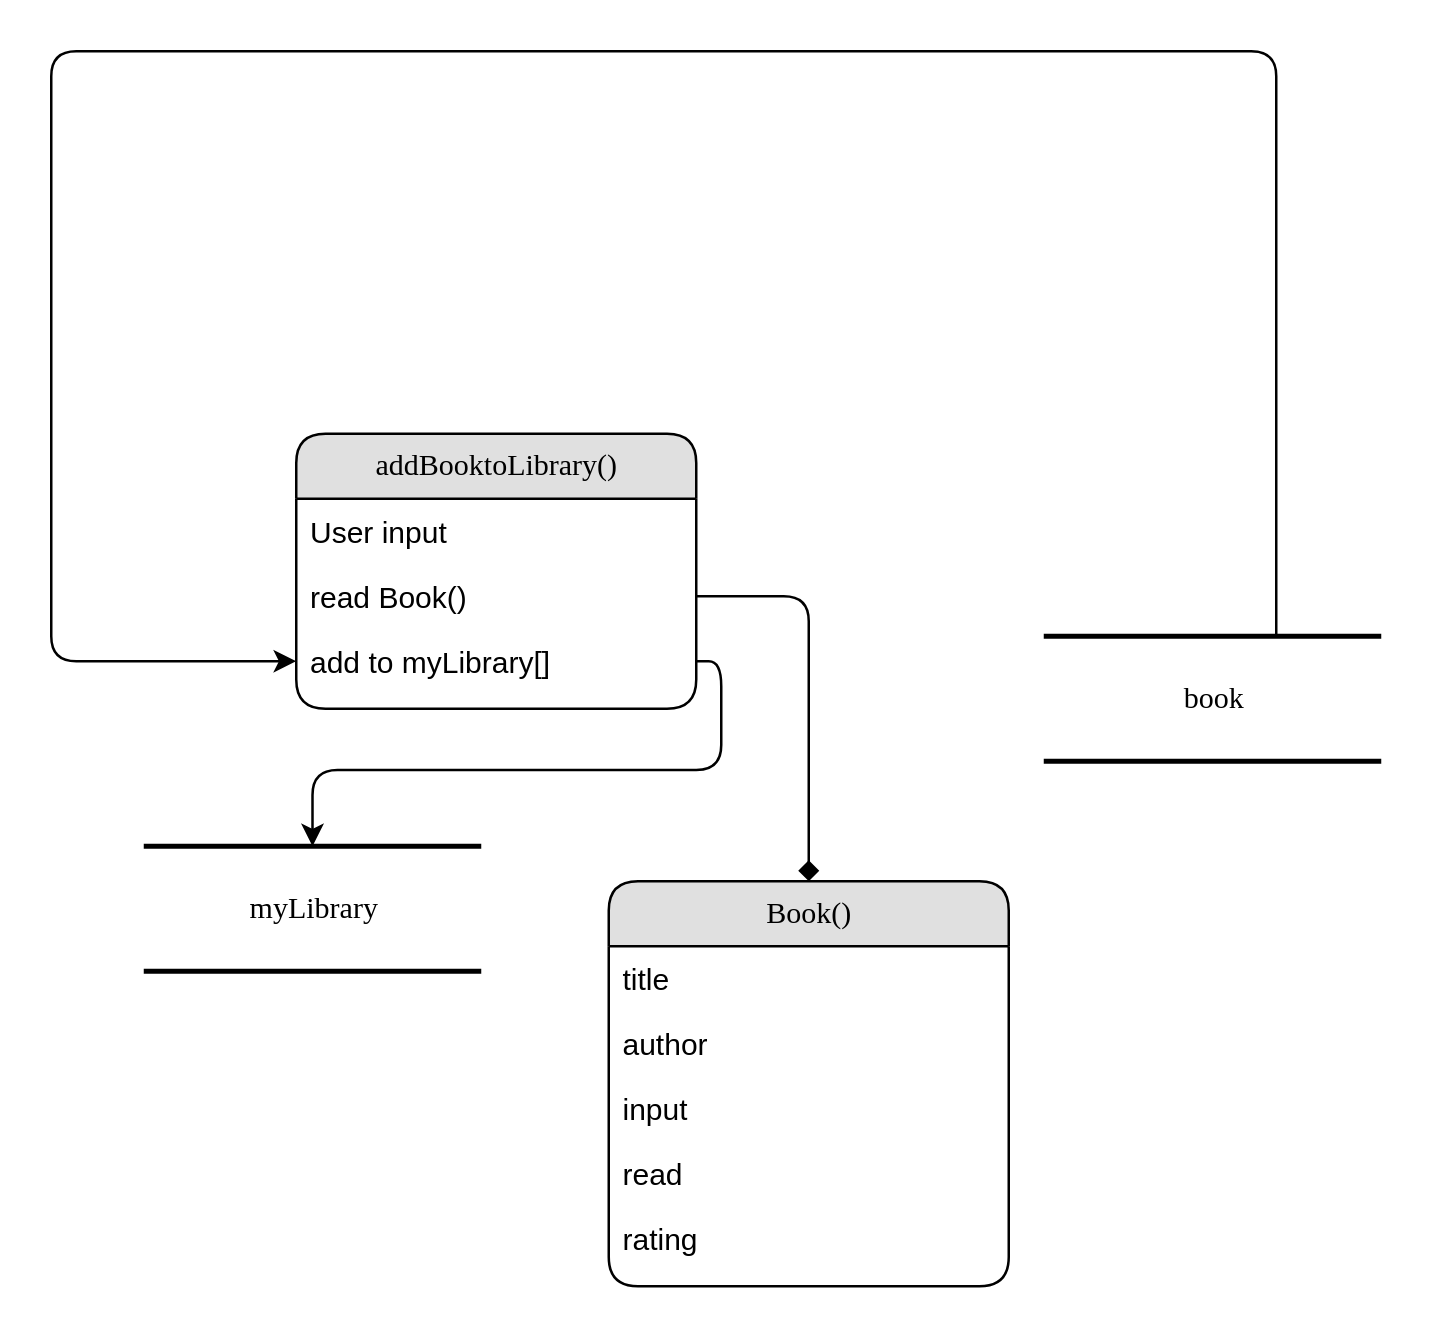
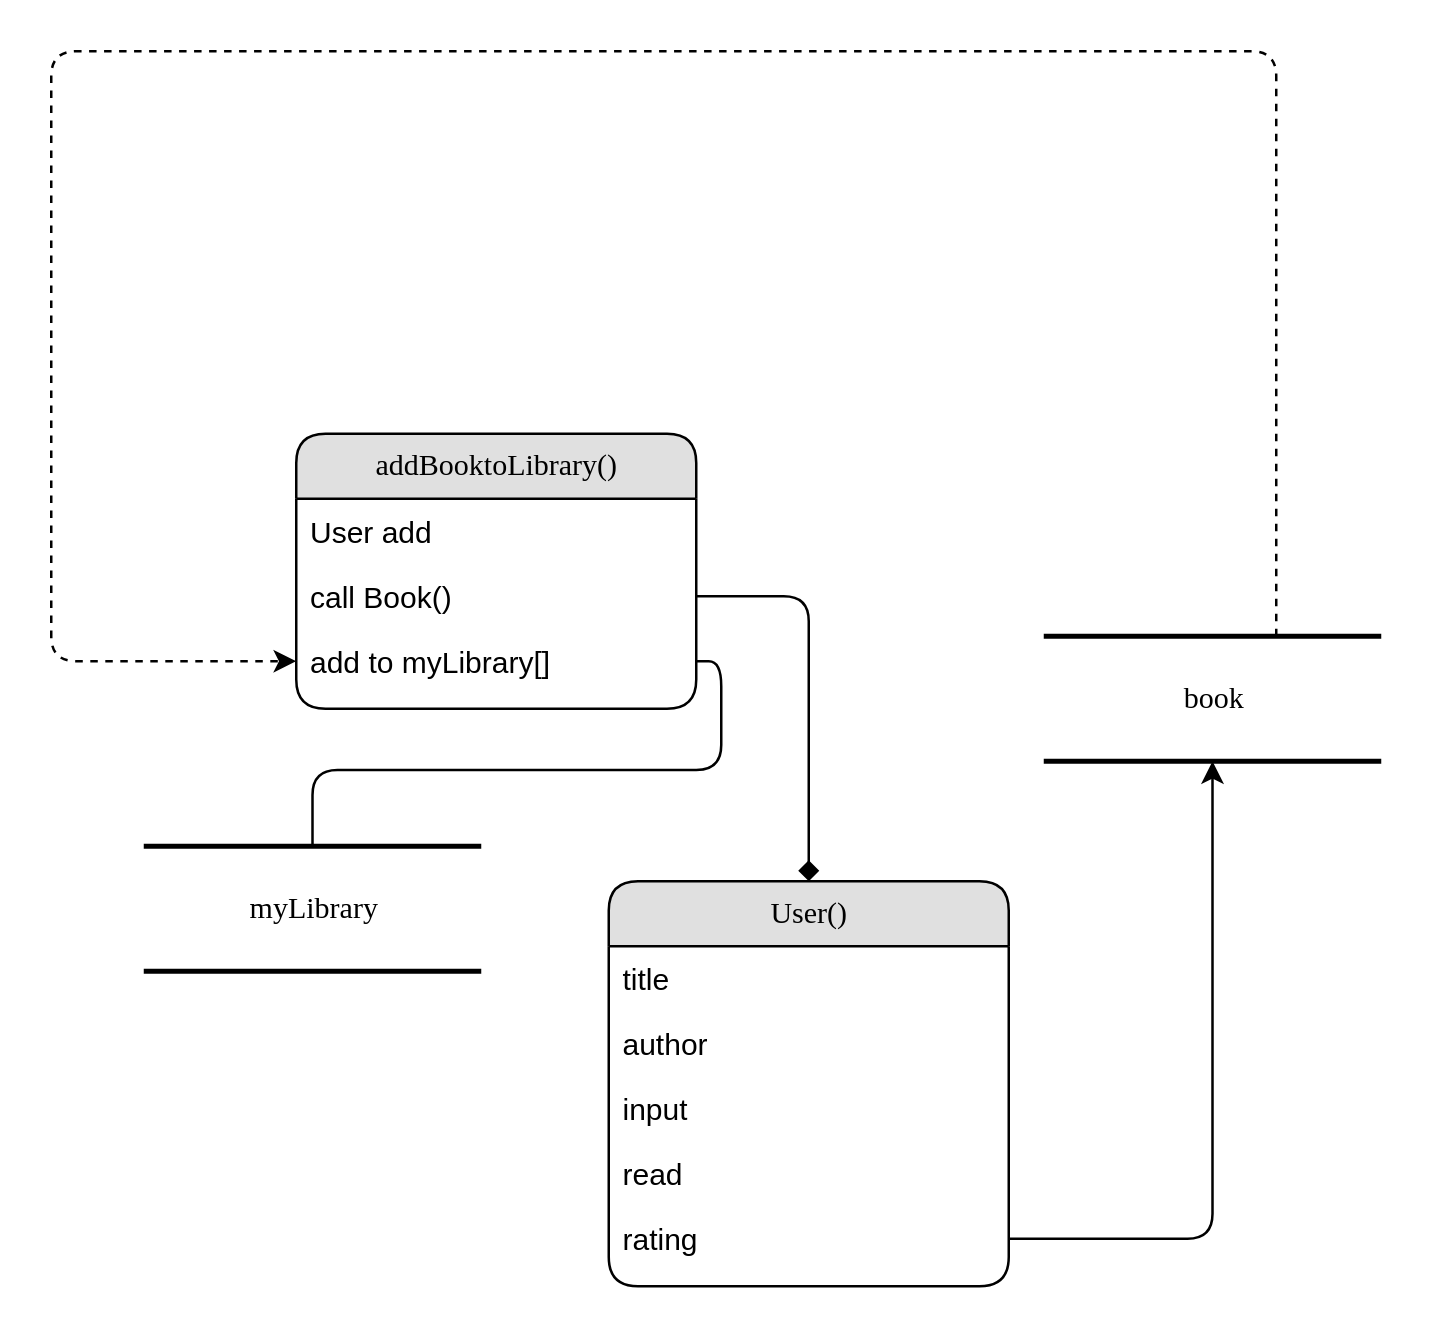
edge "book" -> "add to myLibrary[]": style solid -> dashed
node "User input": label "User input" -> "User add"
node "read Book()": label "read Book()" -> "call Book()"
edge "add to myLibrary[]" -> "myLibrary": arrowhead classic -> none
node "Book()": label "Book()" -> "User()"
edge "rating" -> "book": added
